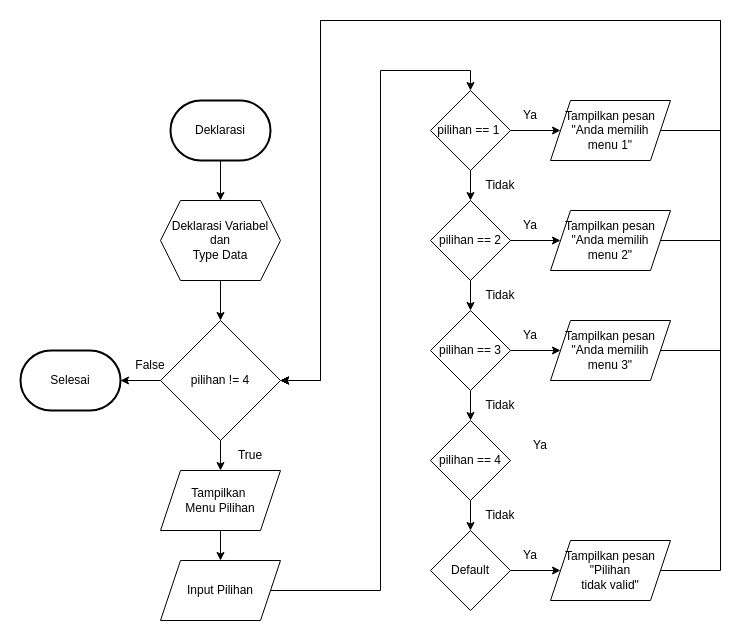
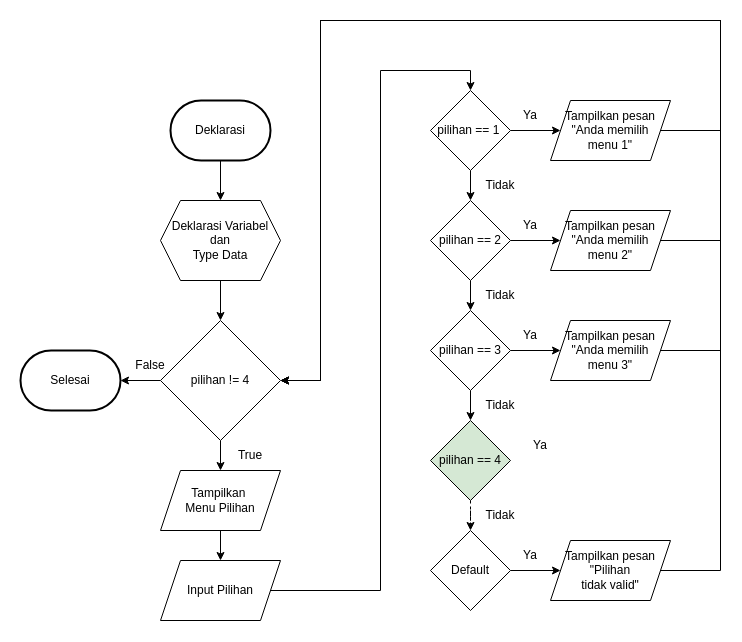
node "pilihan == 4": fillcolor #ffffff -> #d5e8d4
edge "pilihan == 4" -> "Default": style solid -> dashed
